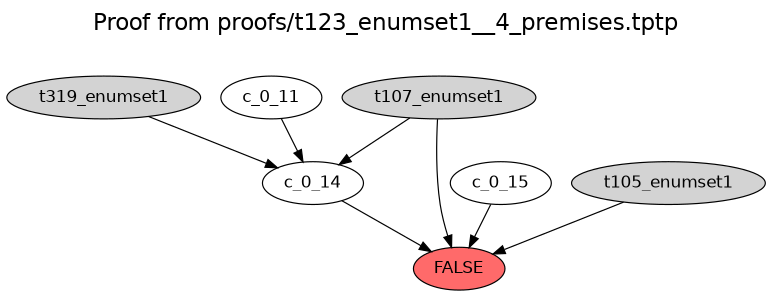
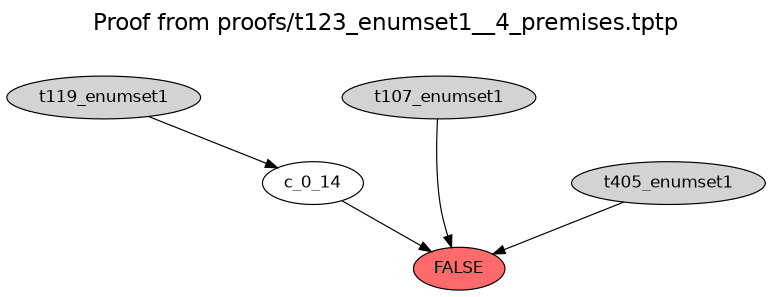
node "t319_enumset1": label "t319_enumset1" -> "t119_enumset1"
node "c_0_11": removed
edge "t107_enumset1" -> "c_0_14": removed
node "c_0_15": removed
node "t105_enumset1": label "t105_enumset1" -> "t405_enumset1"
